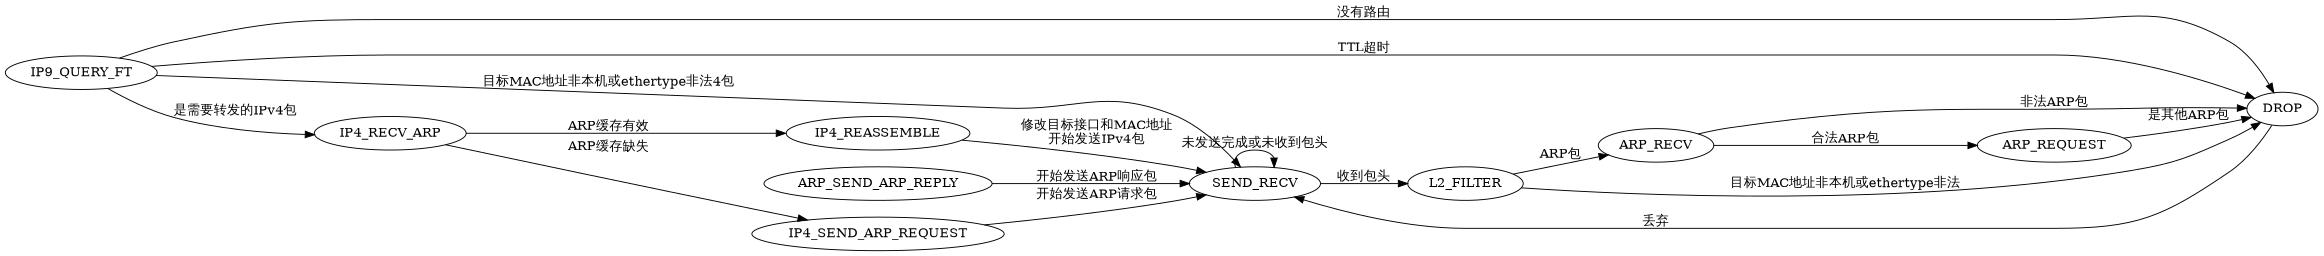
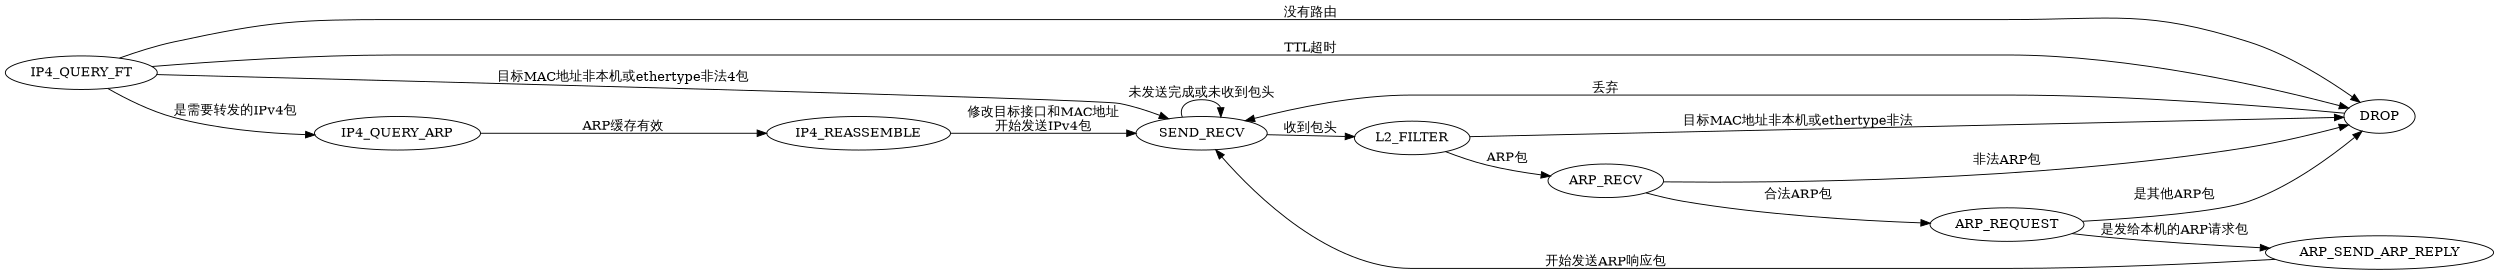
node "IP9_QUERY_FT": label "IP9_QUERY_FT" -> "IP4_QUERY_FT"
node "IP4_RECV_ARP": label "IP4_RECV_ARP" -> "IP4_QUERY_ARP"
node "IP4_SEND_ARP_REQUEST": removed
edge "ARP_REQUEST" -> "ARP_SEND_ARP_REPLY": added, label "是发给本机的ARP请求包"
